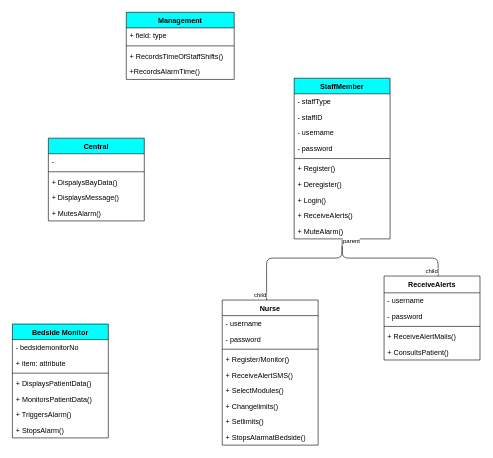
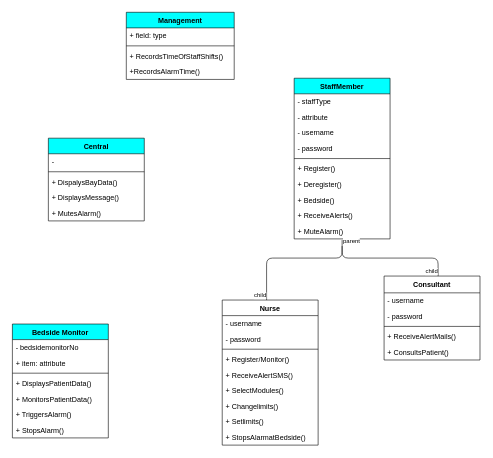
node "- staffID": label "- staffID" -> "- attribute"
node "+ Login()": label "+ Login()" -> "+ Bedside()"
node "ReceiveAlerts": label "ReceiveAlerts" -> "Consultant"
